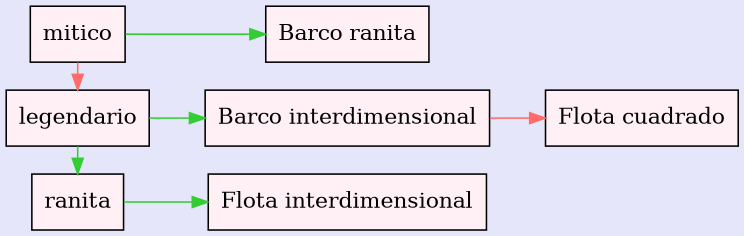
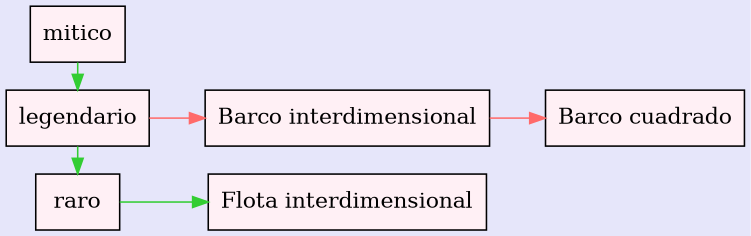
node "Barco ranita": removed
edge "mitico" -> "legendario": color indianred1 -> limegreen
edge "legendario" -> "Barco interdimensional": color limegreen -> indianred1
node "Flota cuadrado": label "Flota cuadrado" -> "Barco cuadrado"
node "ranita": label "ranita" -> "raro"
